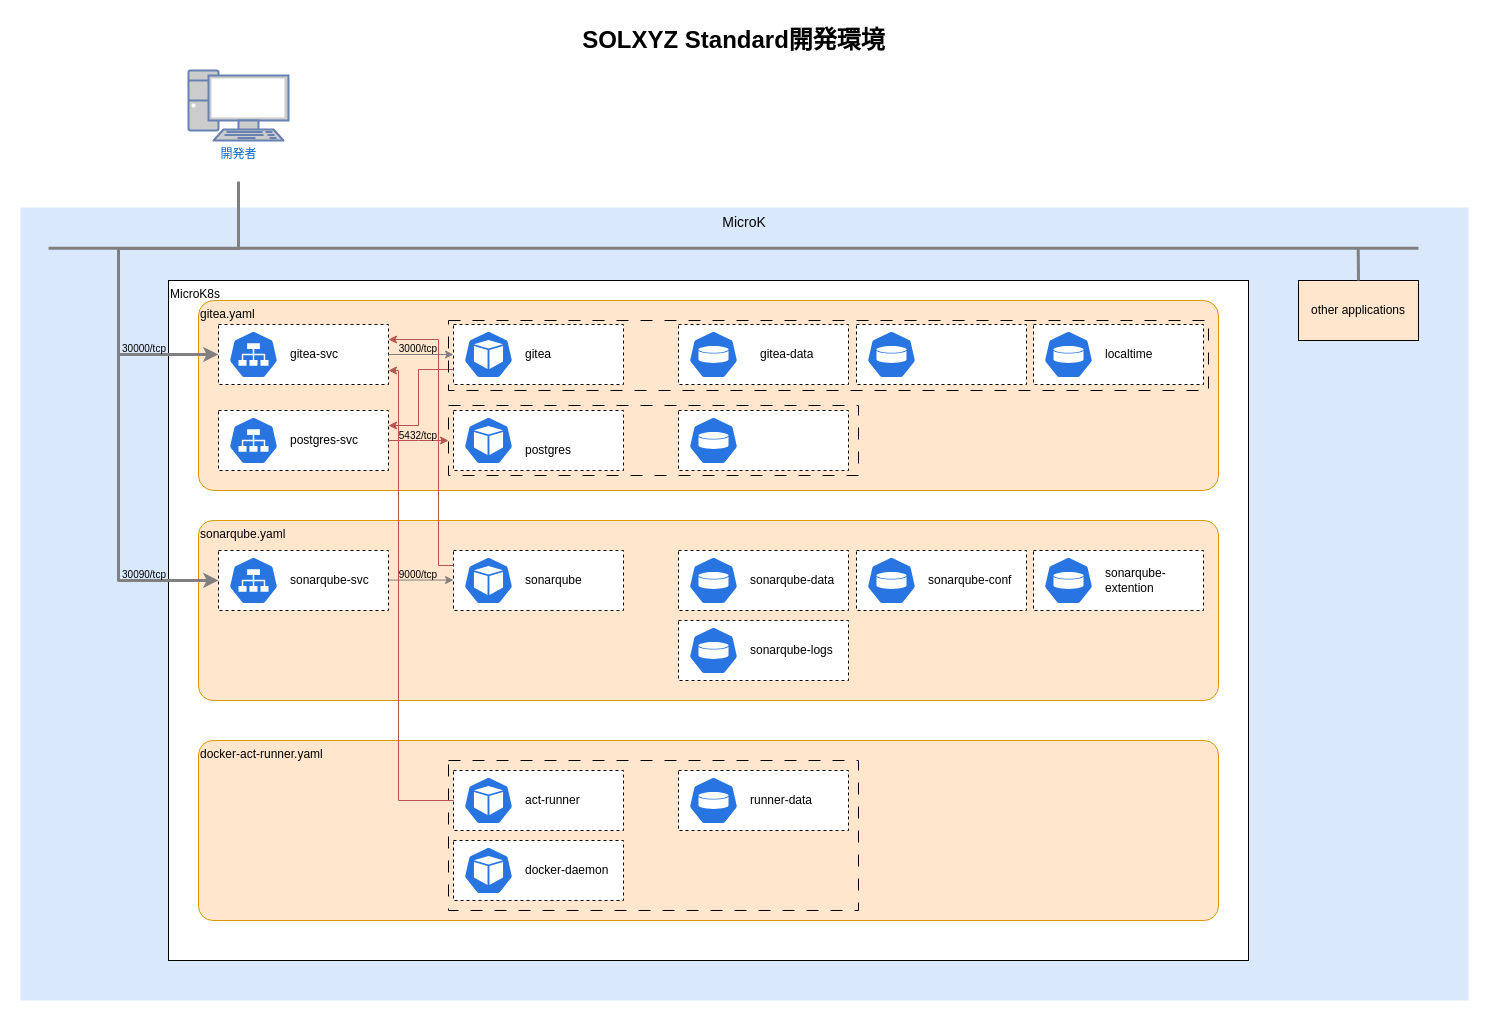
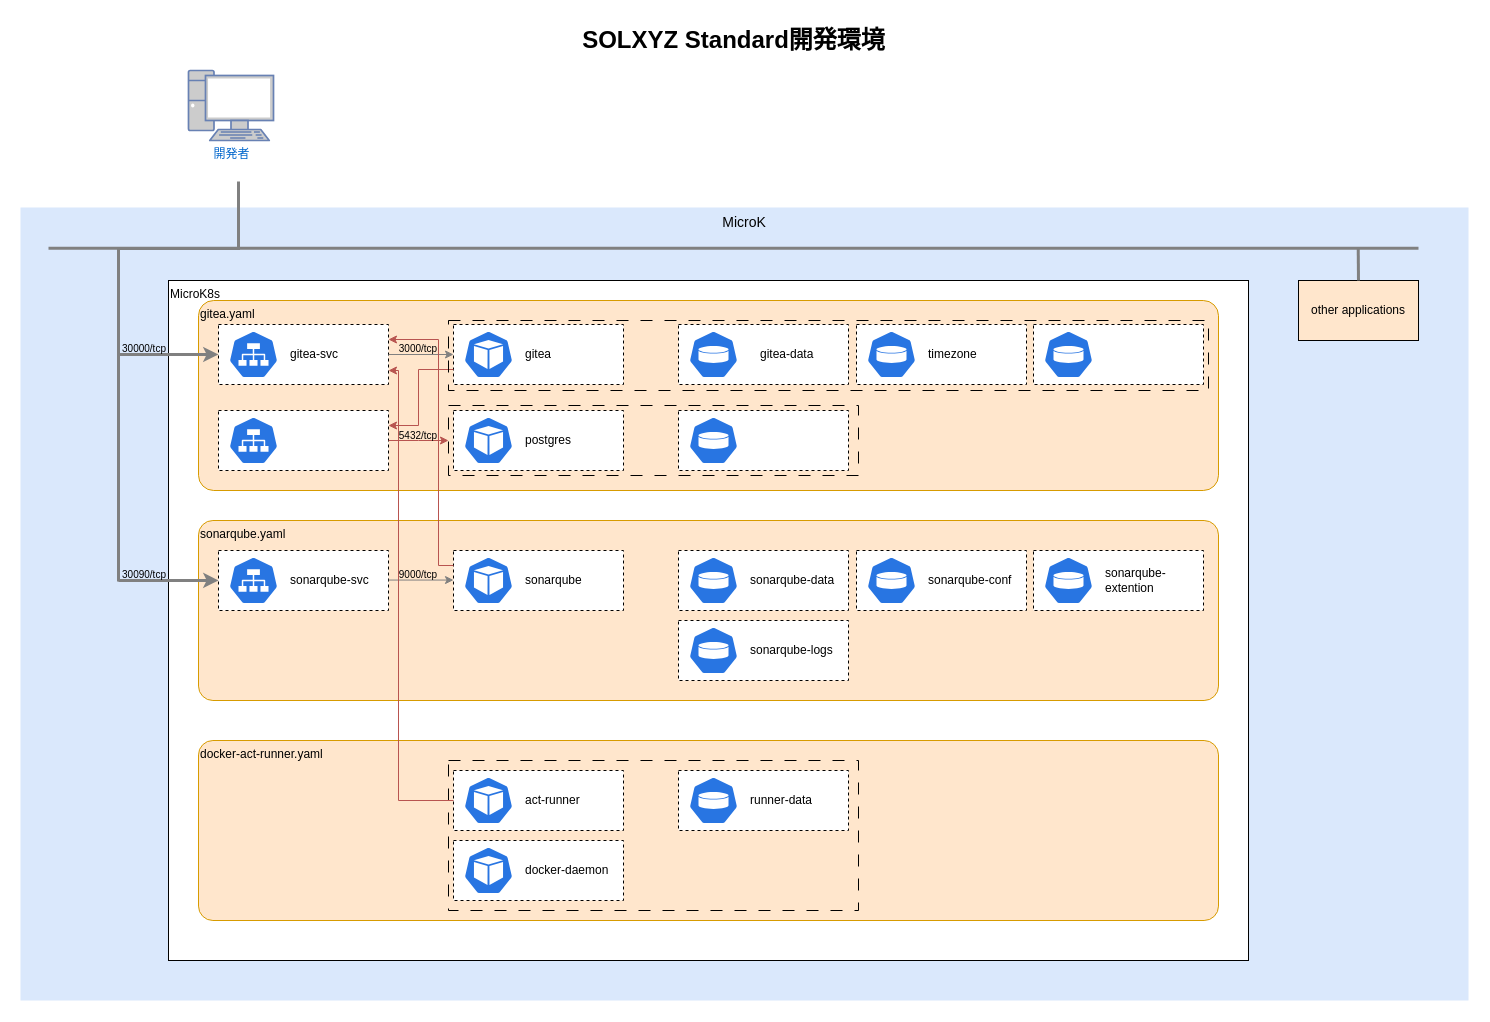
node "開発者": size 100x70 -> 85x70
node "timezone": added
node "localtime": removed
node "postgres-svc": removed
node "postgres": moved (559, 451) -> (559, 441)
